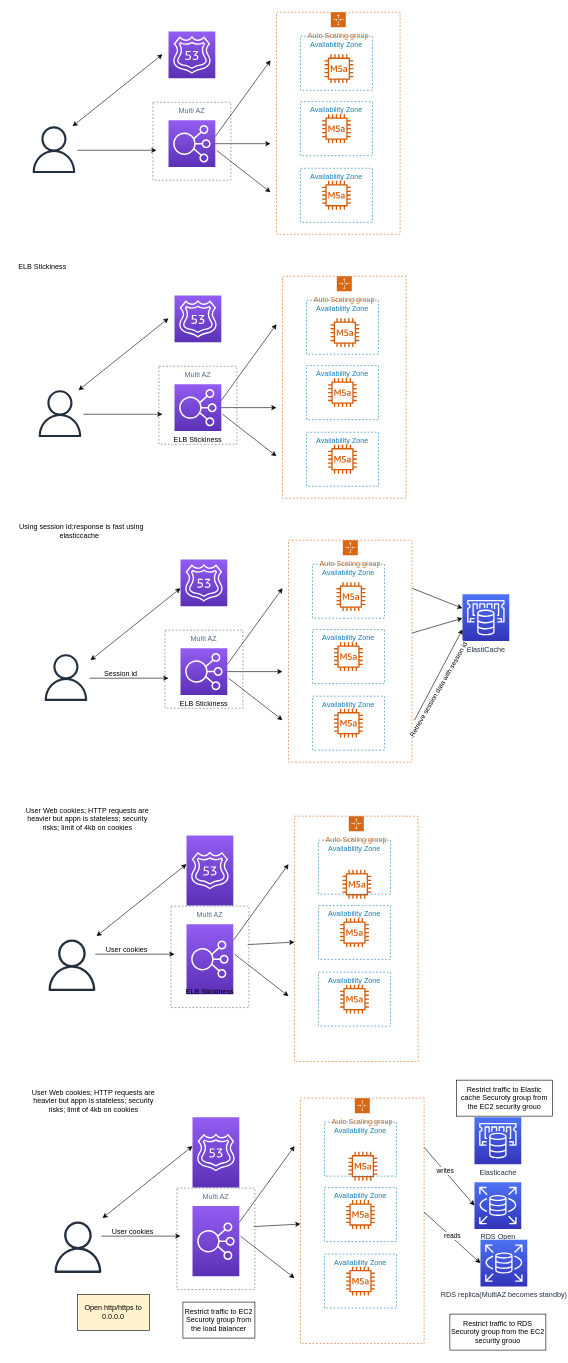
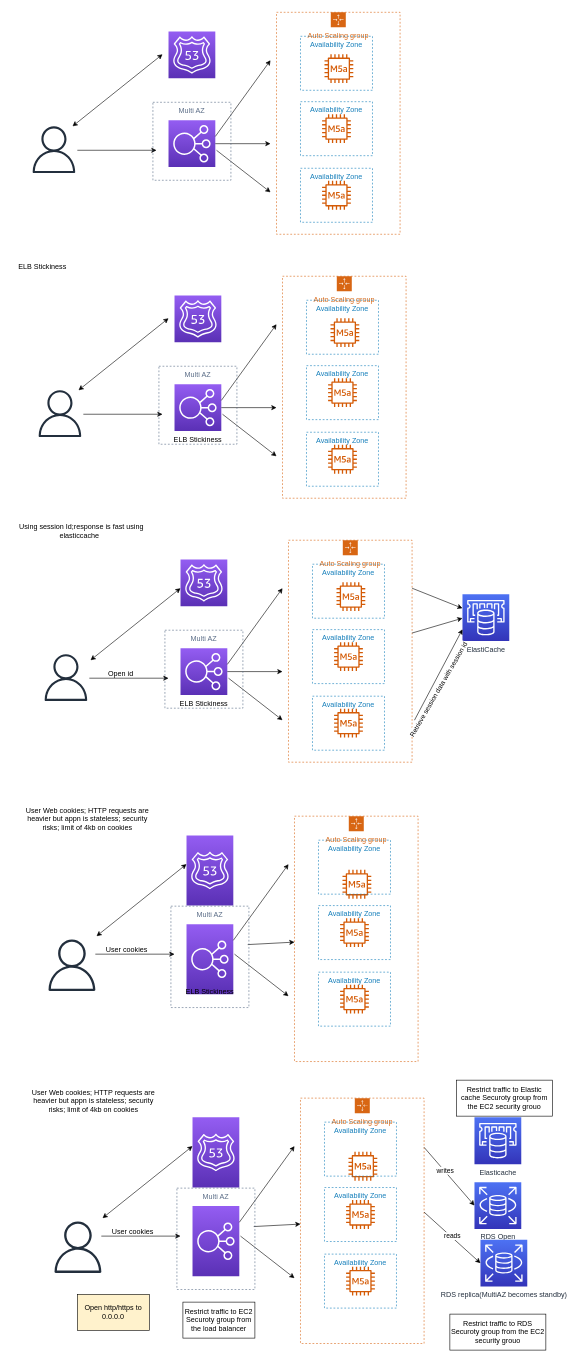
node "Session id": label "Session id" -> "Open id"
